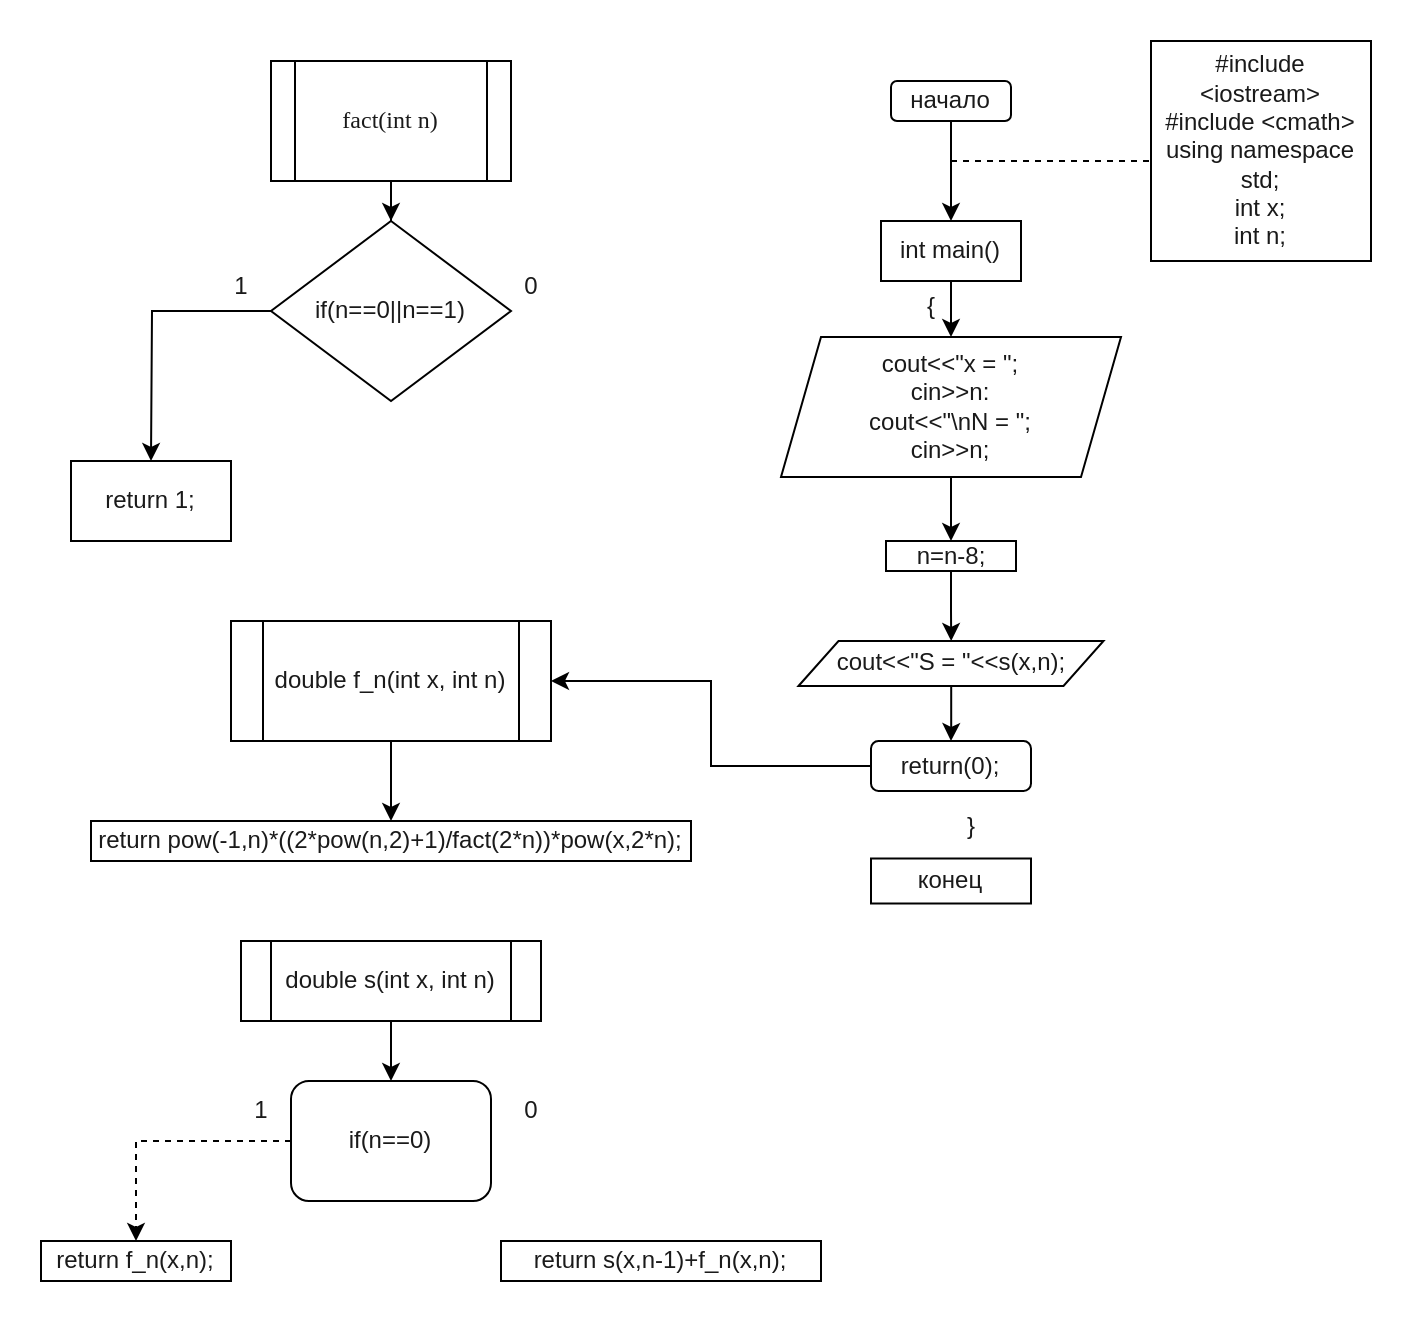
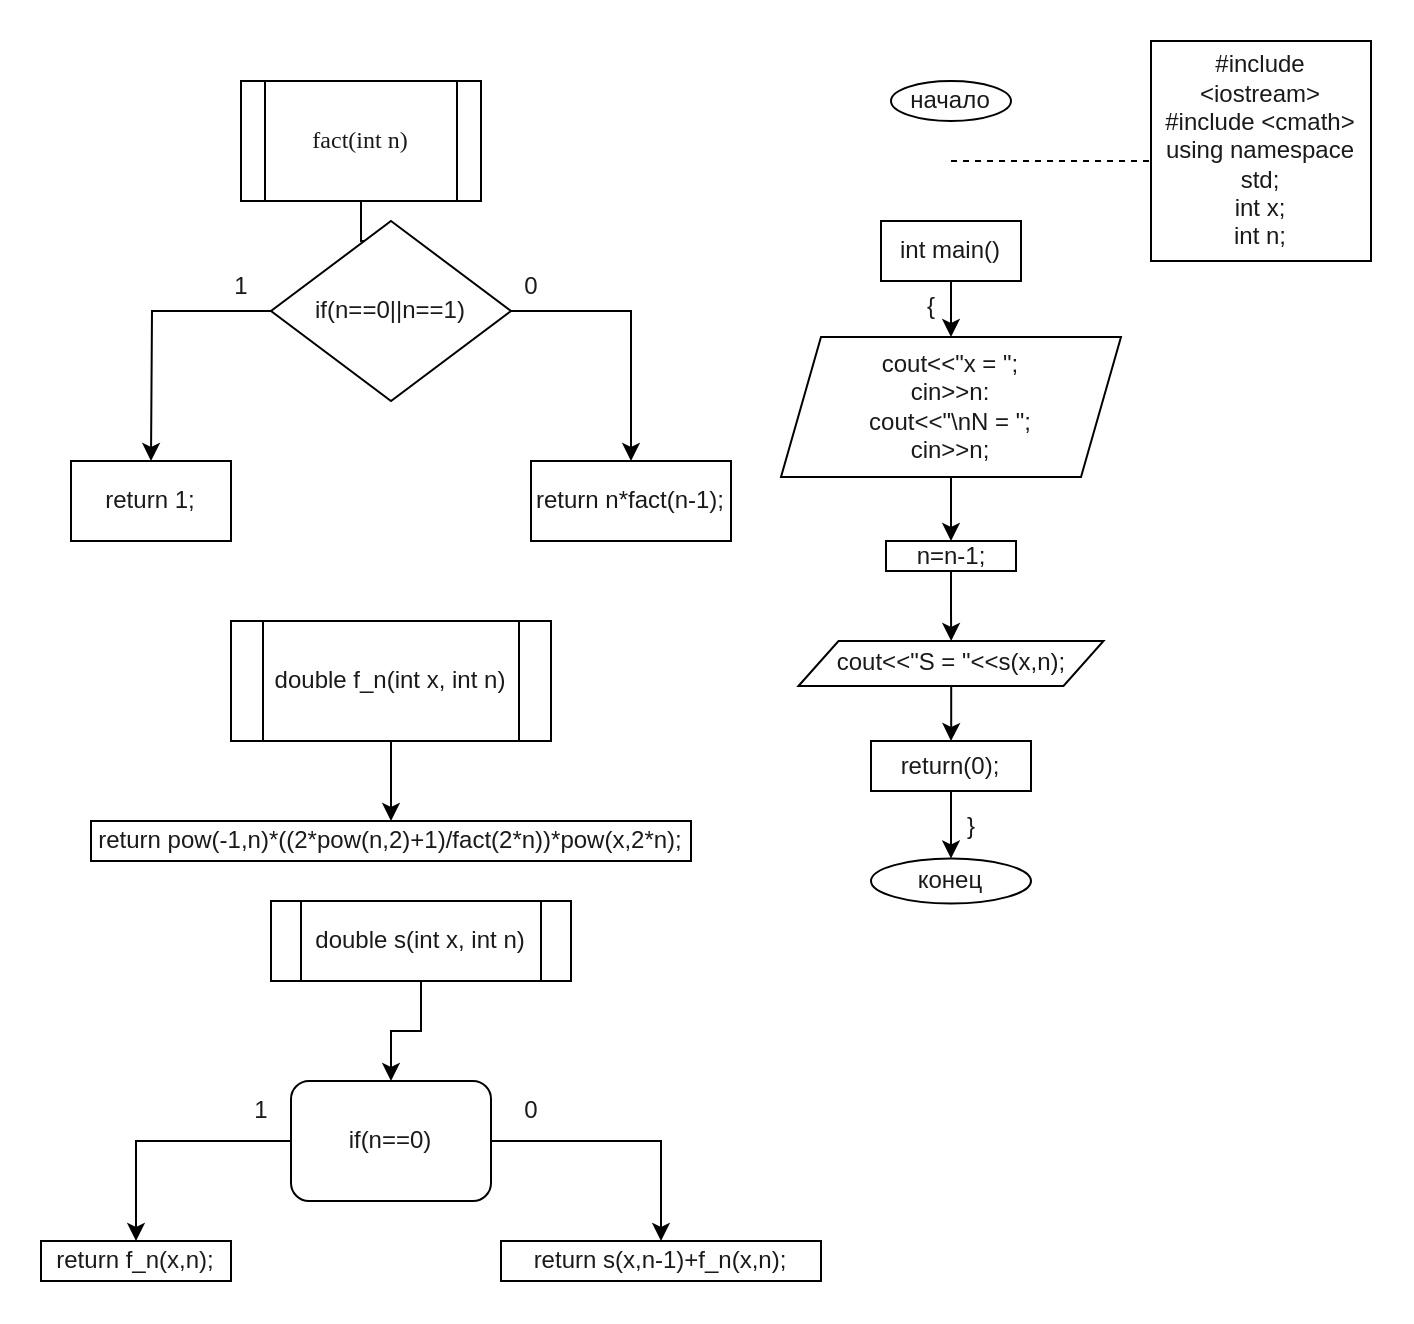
node "начало": shape rounded rectangle -> ellipse
node "fact(int n)": moved (391, 121) -> (361, 141)
edge "начало" -> "int main()": removed
edge "if(n==0||n==1)" -> "return n*fact(n-1);": added
node "return n*fact(n-1);": added
node "n=n-8;": label "n=n-8;" -> "n=n-1;"
edge "return(0);" -> "double f_n(int x, int n)": now "return(0);" -> "конец"
node "return(0);": shape rounded rectangle -> rectangle
node "конец": shape rectangle -> ellipse
node "double s(int x, int n)": moved (391, 981) -> (421, 941)
edge "if(n==0)" -> "return f_n(x,n);": style dashed -> solid
edge "if(n==0)" -> "return s(x,n-1)+f_n(x,n);": added
